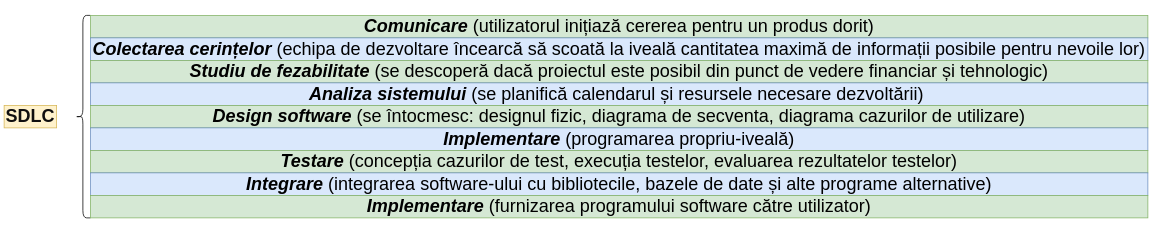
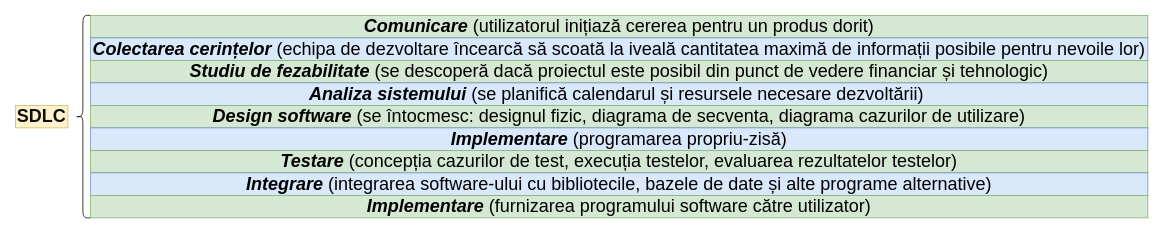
node "SDLC": moved (30, 117) -> (42, 117)
node "Implementare (programarea propriu-iveală)": label "Implementare (programarea propriu-iveală)" -> "Implementare (programarea propriu-zisă)"
